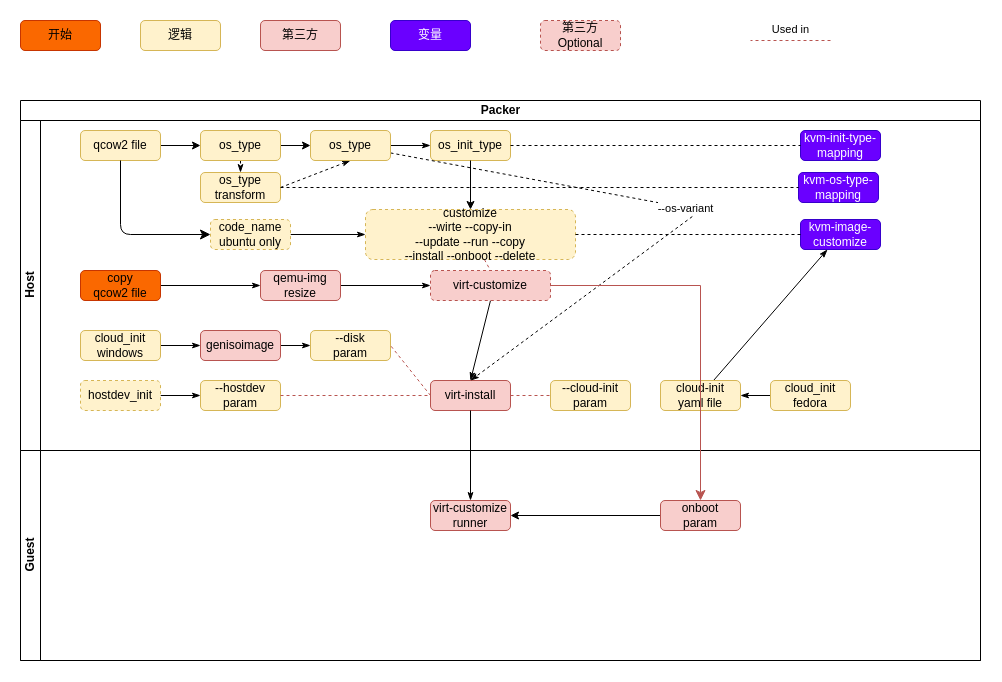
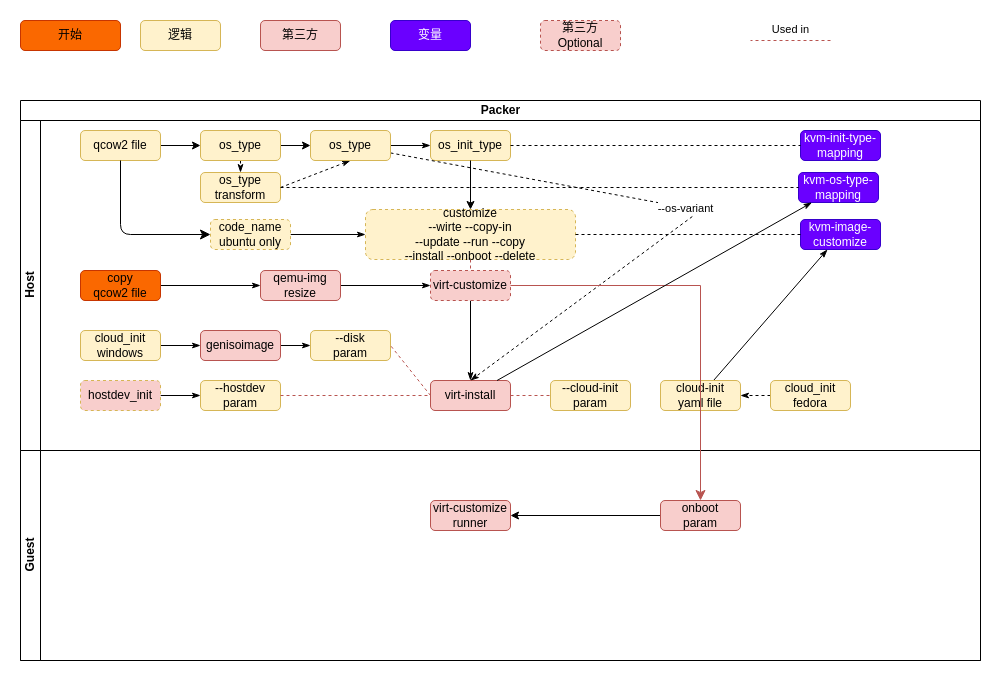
node "开始": size 80x30 -> 100x30
node "virt-customize": size 120x30 -> 80x30
node "hostdev_init": fillcolor #fff2cc -> #f8cecc
edge "cloud_init fedora" -> "cloud-init yaml file": style solid -> dashed
edge "virt-install" -> "virt-customize runner": now "virt-install" -> "kvm-os-type-mapping"
